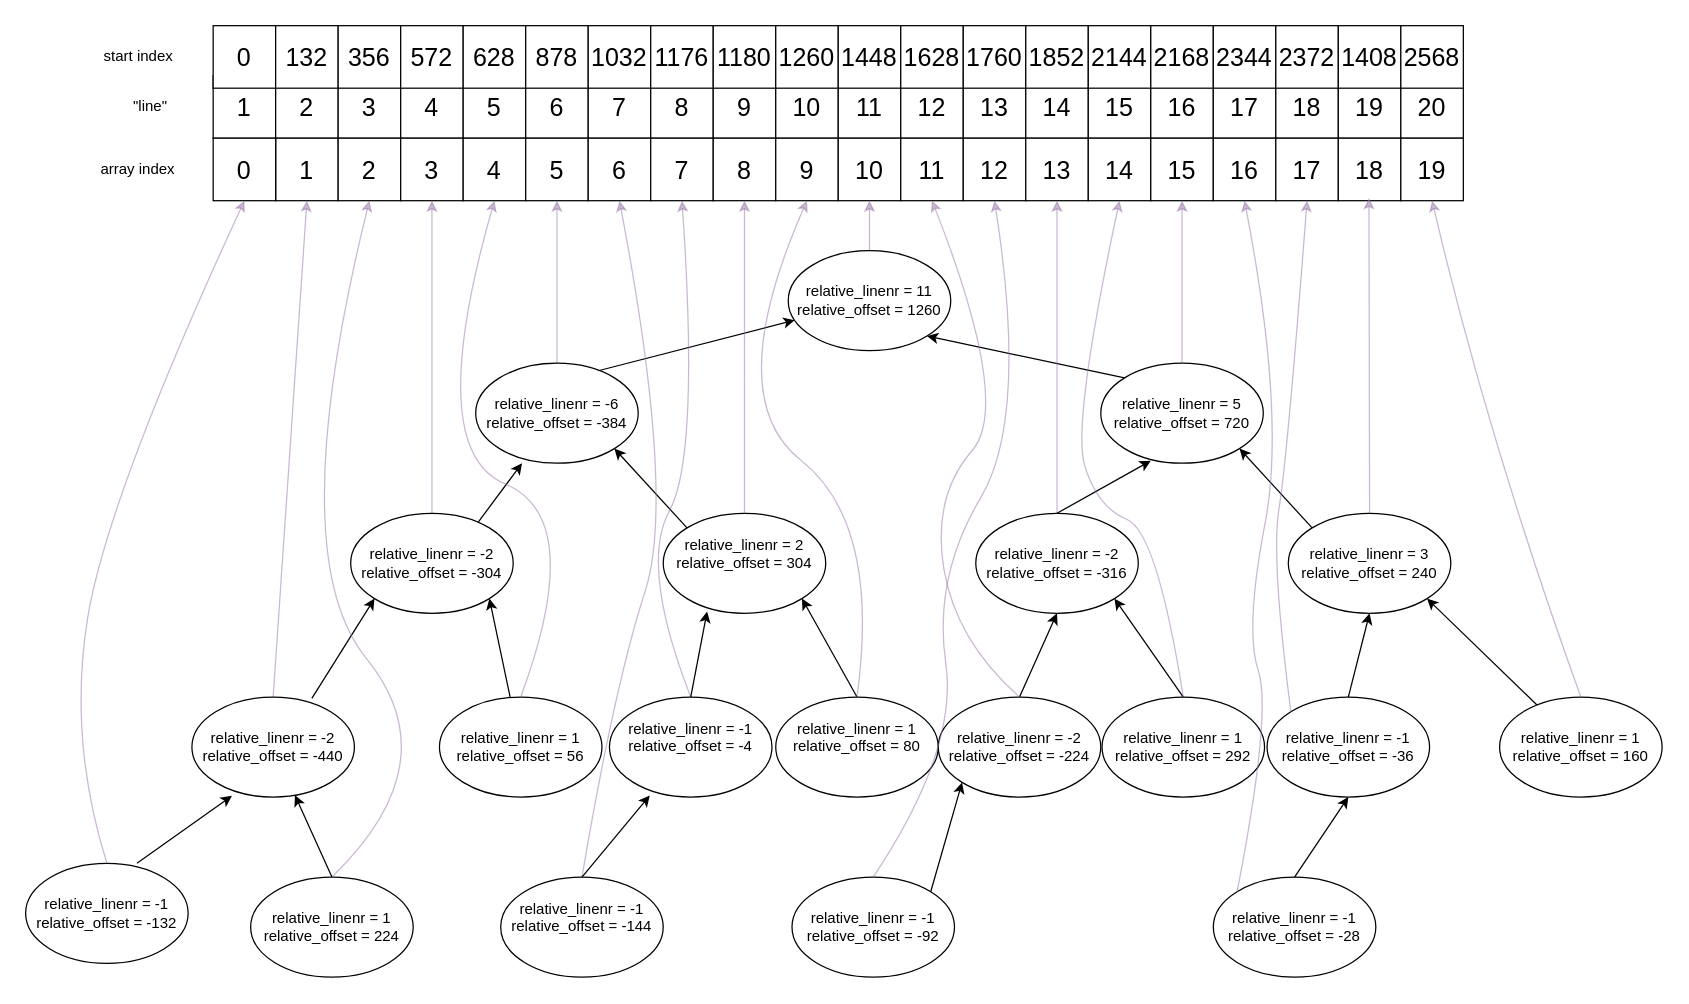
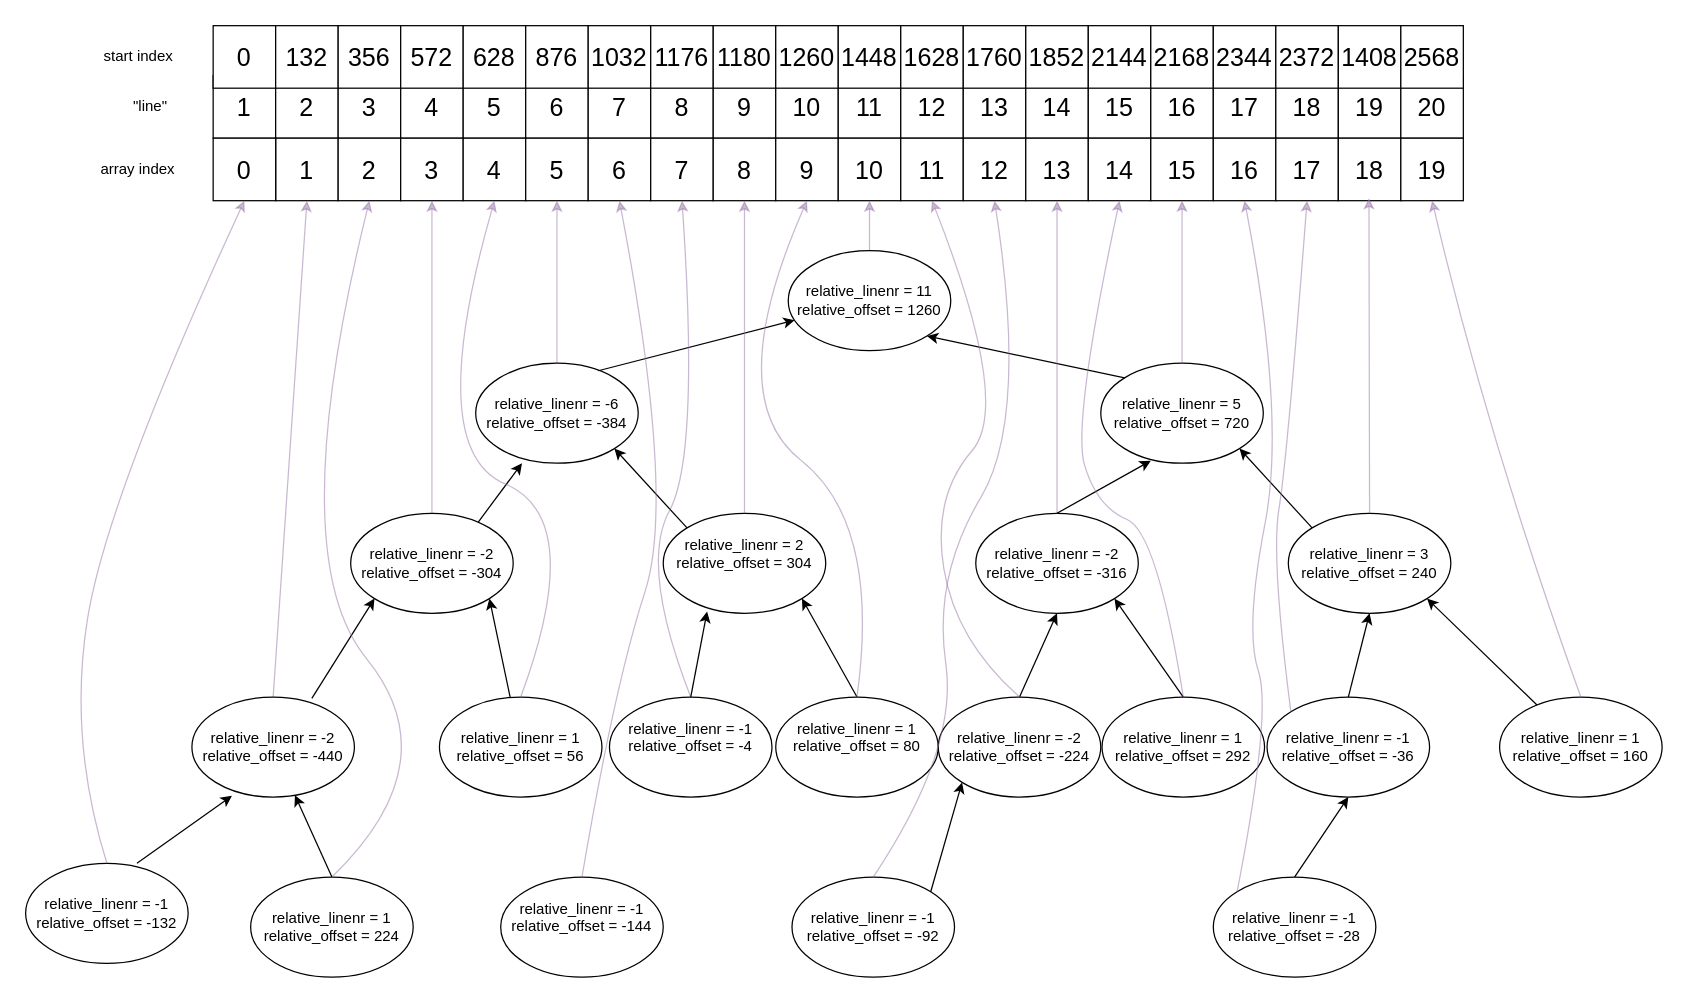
node "878": label "878" -> "876"
edge "relative_linenr = -1 relative_offset = -144" -> "relative_linenr = -1 relative_offset = -4": removed
